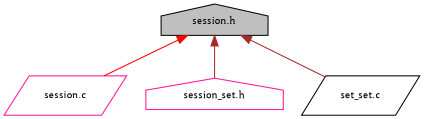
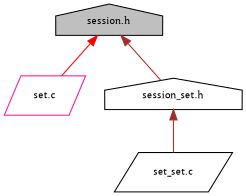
edge "set_set.c" -> "session.h": now "set_set.c" -> "session_set.h"
node "session.c": label "session.c" -> "set.c"
node "session_set.h": color deeppink -> black
